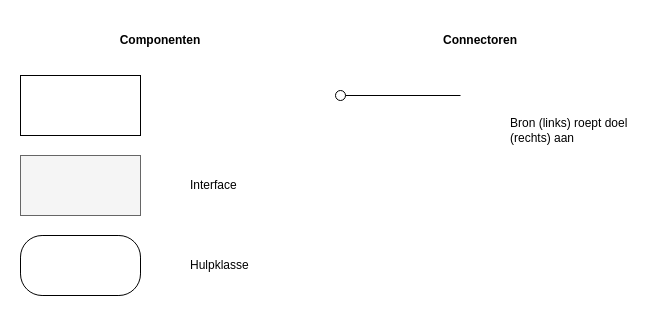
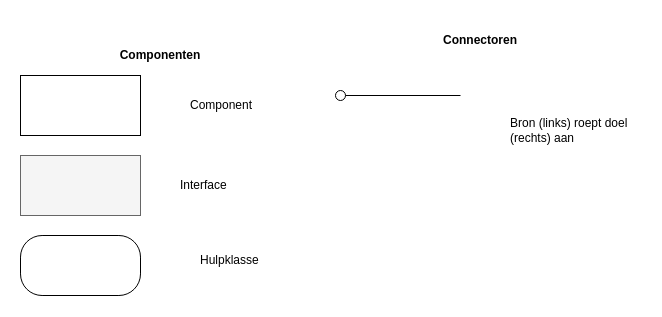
node "Componenten": moved (161, 41) -> (161, 56)
node "Component": added
node "Interface": moved (241, 186) -> (231, 186)
node "Hulpklasse": moved (241, 266) -> (251, 261)
